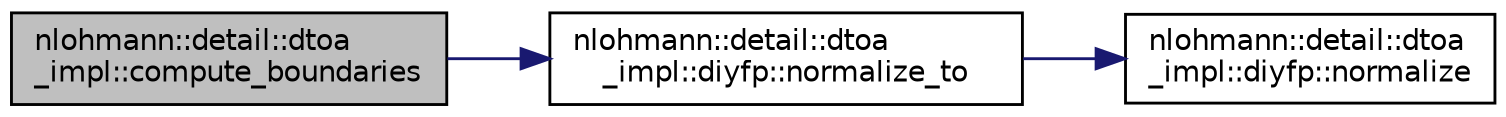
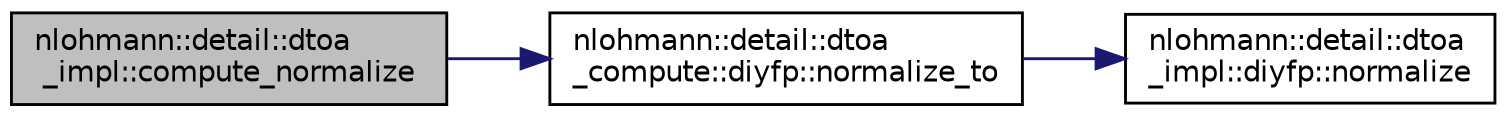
node "nlohmann::detail::dtoa _impl::compute_boundaries": label "nlohmann::detail::dtoa _impl::compute_boundaries" -> "nlohmann::detail::dtoa _impl::compute_normalize"
node "nlohmann::detail::dtoa _impl::diyfp::normalize_to": label "nlohmann::detail::dtoa _impl::diyfp::normalize_to" -> "nlohmann::detail::dtoa _compute::diyfp::normalize_to"
